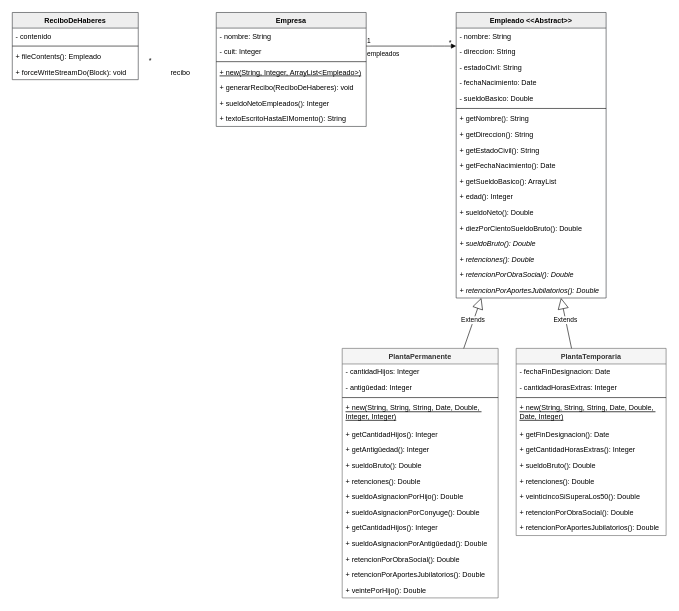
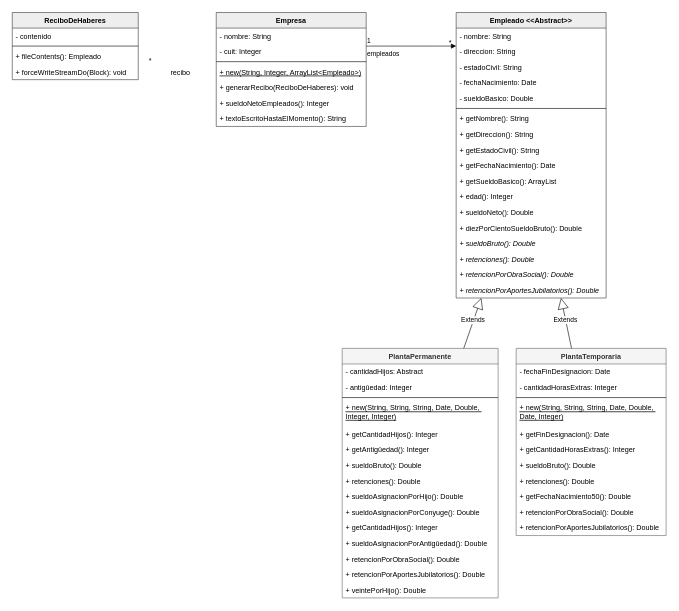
node "- cantidadHijos: Integer": label "- cantidadHijos: Integer" -> "- cantidadHijos: Abstract"
node "+ veinticincoSiSuperaLos50(): Double": label "+ veinticincoSiSuperaLos50(): Double" -> "+ getFechaNacimiento50(): Double"
